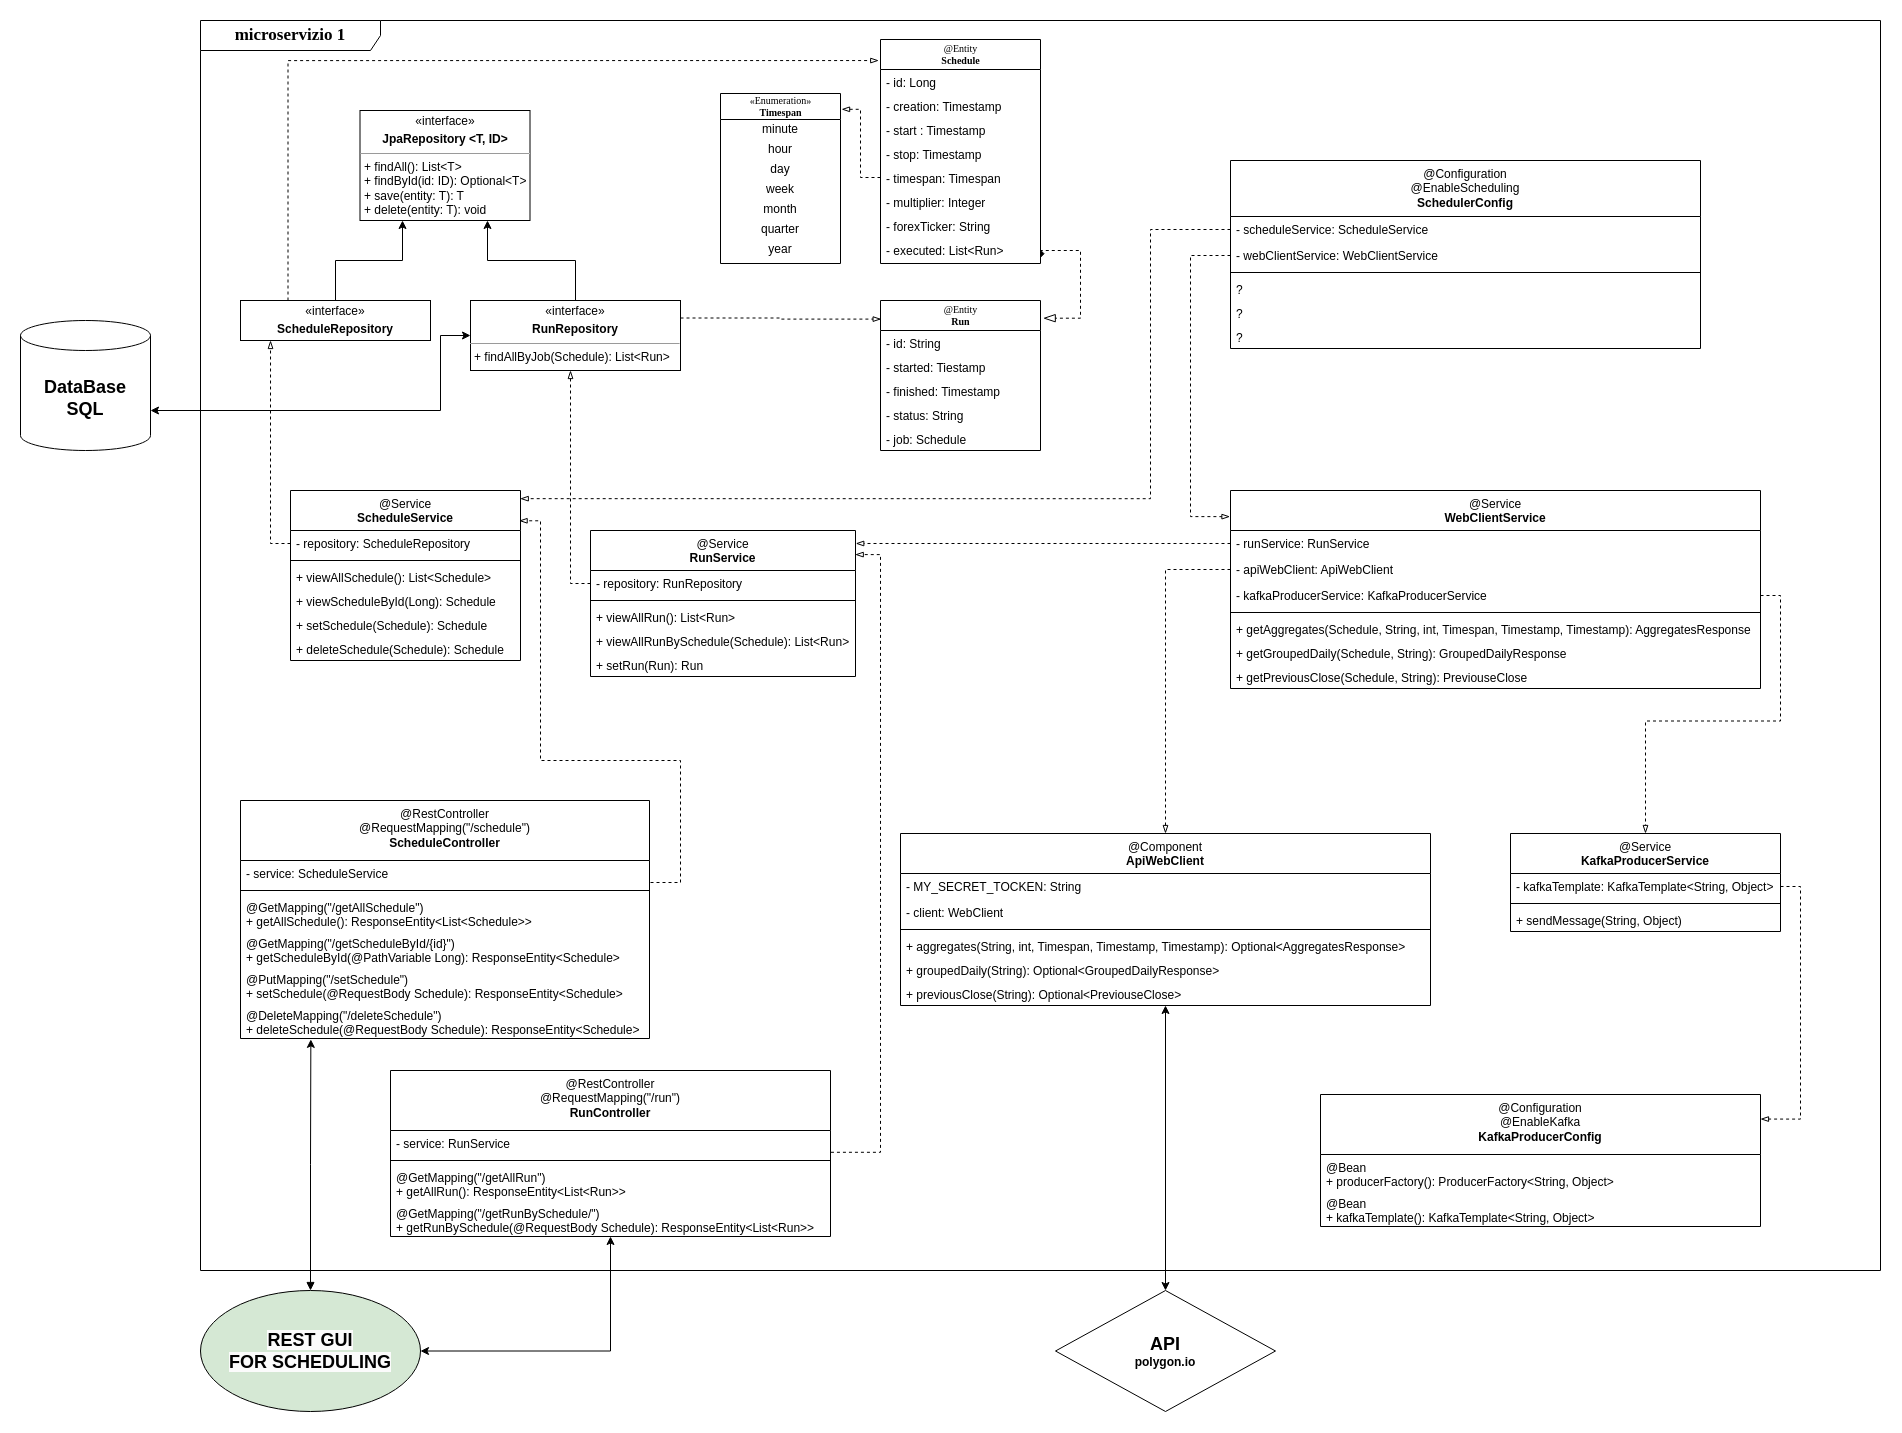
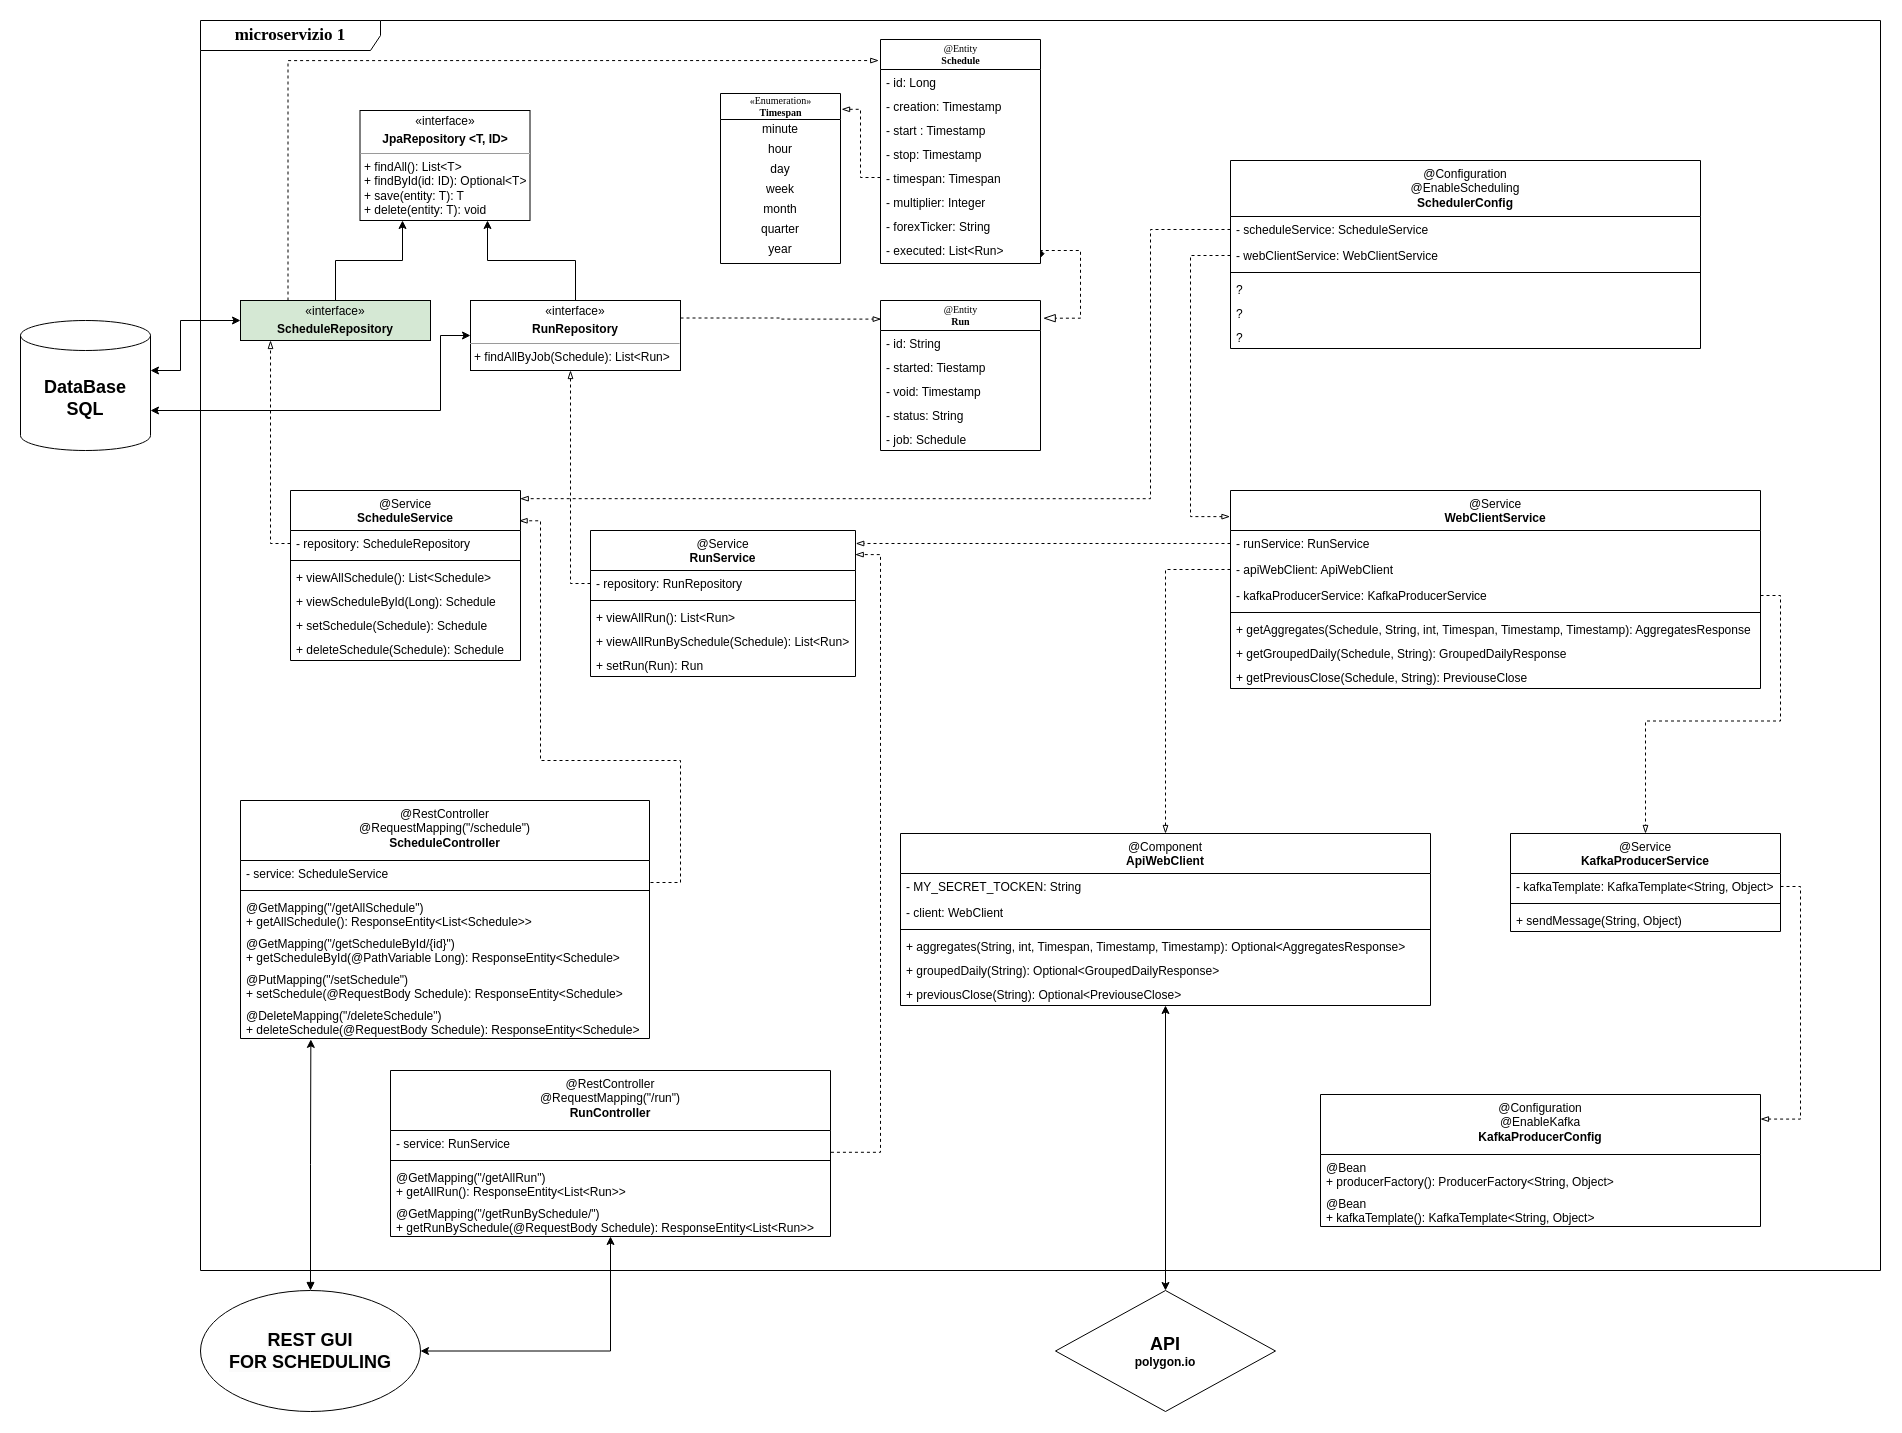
node "«interface» ScheduleRepository": fillcolor #ffffff -> #d5e8d4
edge "«interface» ScheduleRepository" -- "DataBase SQL": added
node "- finished: Timestamp": label "- finished: Timestamp" -> "- void: Timestamp"
node "REST GUI FOR SCHEDULING": fillcolor #d5e8d4 -> #ffffff
